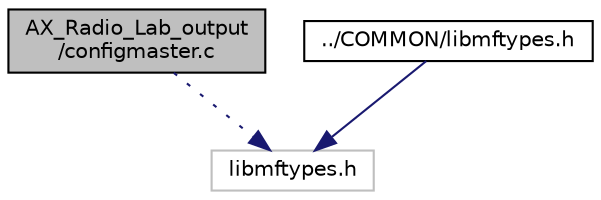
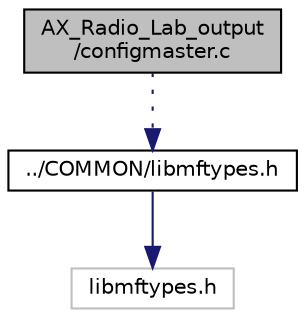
edge "AX_Radio_Lab_output /configmaster.c" -> "libmftypes.h": now "AX_Radio_Lab_output /configmaster.c" -> "../COMMON/libmftypes.h"
